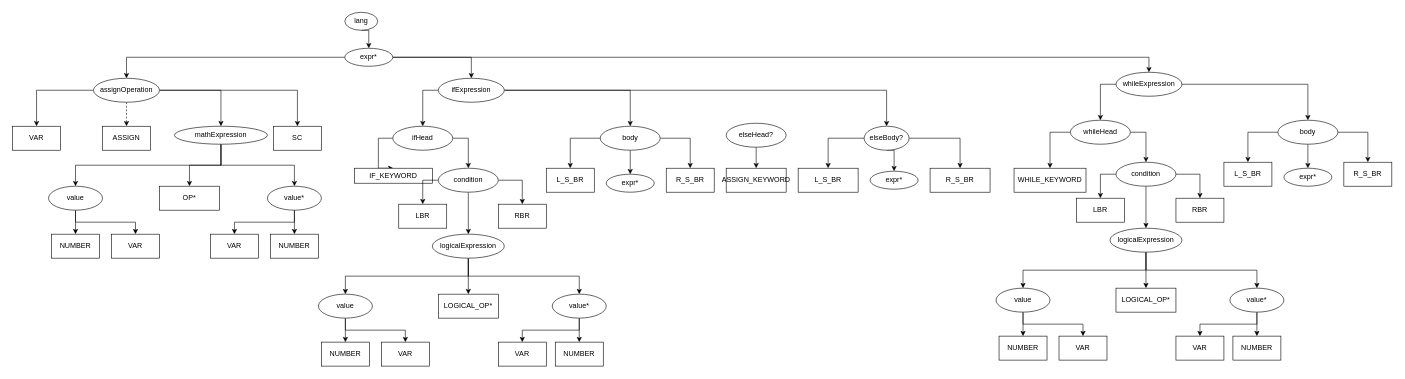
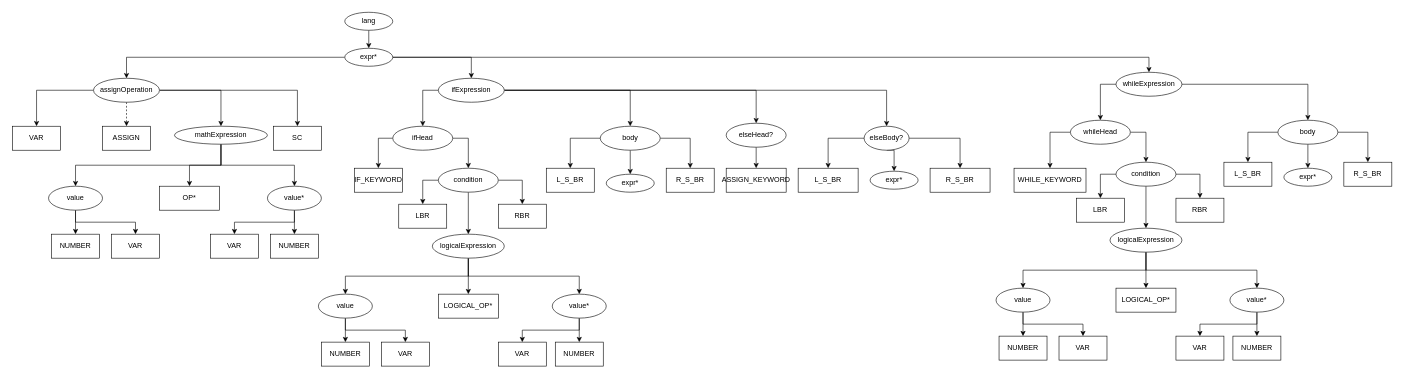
node "lang": size 33x18 -> 48x18
edge "ifExpression" -> "elseHead?": added
node "IF_KEYWORD": size 78x15 -> 48x24
